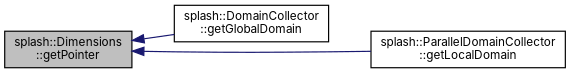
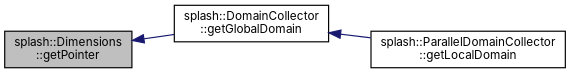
edge "splash::ParallelDomainCollector ::getLocalDomain" -> "splash::Dimensions ::getPointer": now "splash::ParallelDomainCollector ::getLocalDomain" -> "splash::DomainCollector ::getGlobalDomain"
